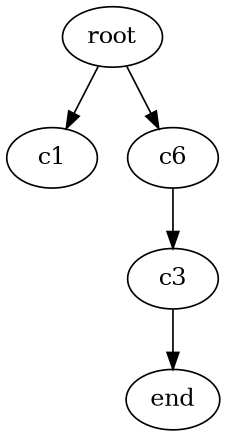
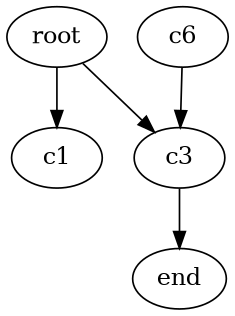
edge "root" -> "c6": now "root" -> "c3"
